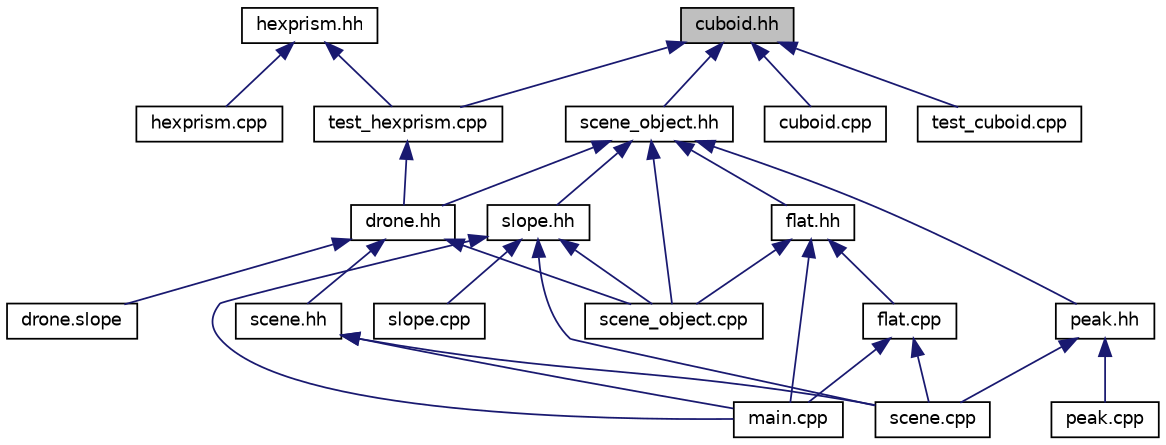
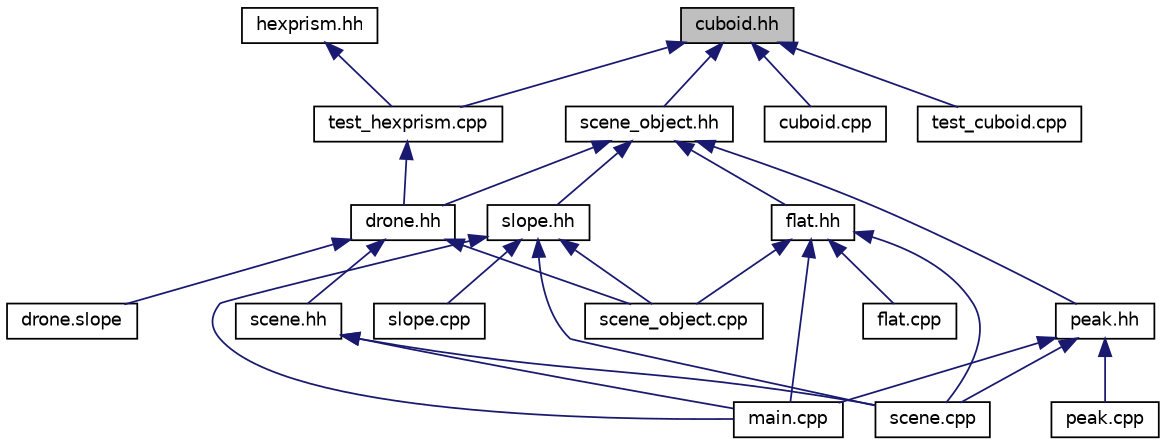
node "hexprism.cpp": removed
edge "scene_object.cpp" -> "scene_object.hh": removed
edge "main.cpp" -> "flat.cpp": now "main.cpp" -> "peak.hh"
edge "scene.cpp" -> "flat.cpp": now "scene.cpp" -> "flat.hh"
